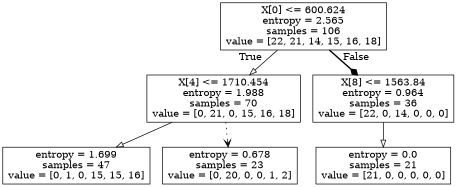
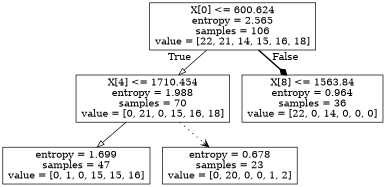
node "entropy = 0.0 samples = 21 value = [21, 0, 0, 0, 0, 0]": removed
